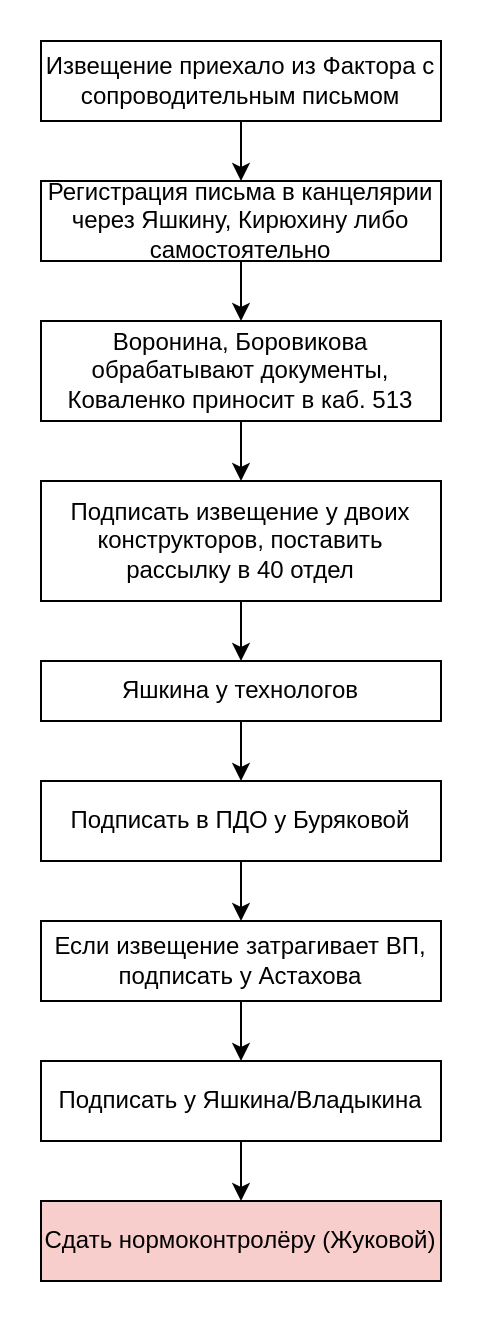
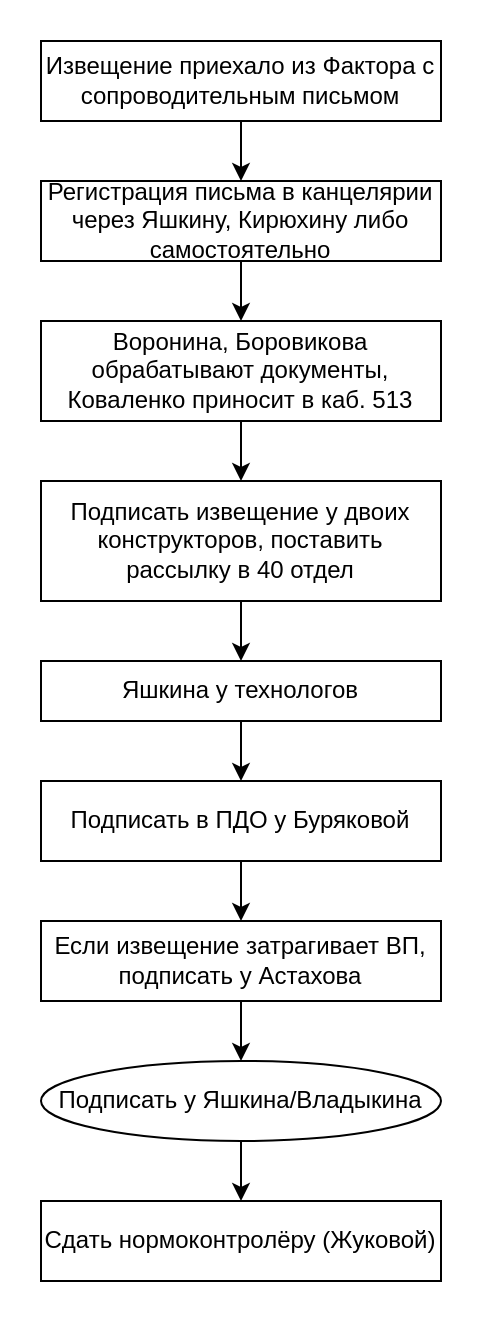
node "Подписать у Яшкина/Владыкина": shape rectangle -> ellipse
node "Сдать нормоконтролёру (Жуковой)": fillcolor #f8cecc -> #ffffff
